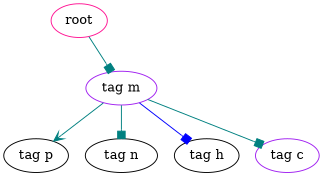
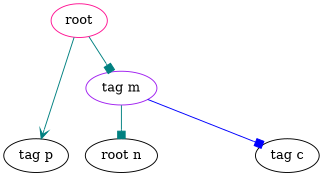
edge "tag m" -> "tag p": now "root" -> "tag p"
edge "tag m" -> "tag c": color teal -> blue
node "tag n": label "tag n" -> "root n"
node "tag h": removed
node "tag c": color purple -> black
